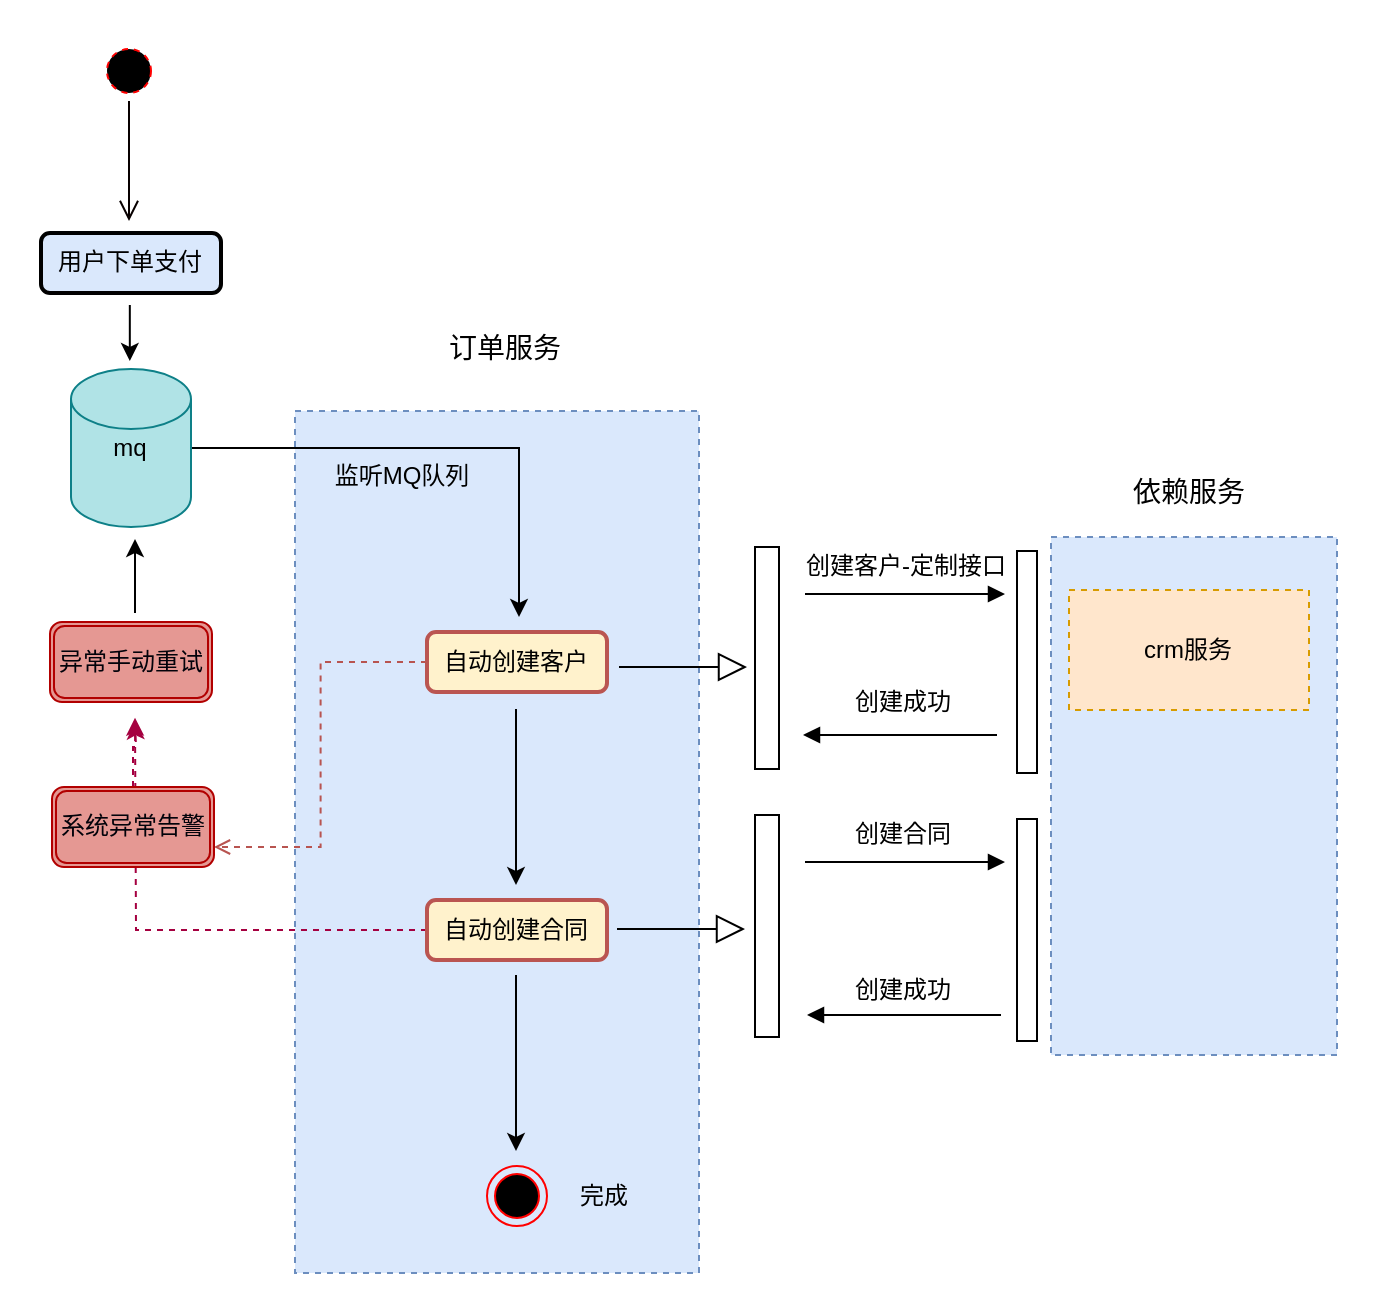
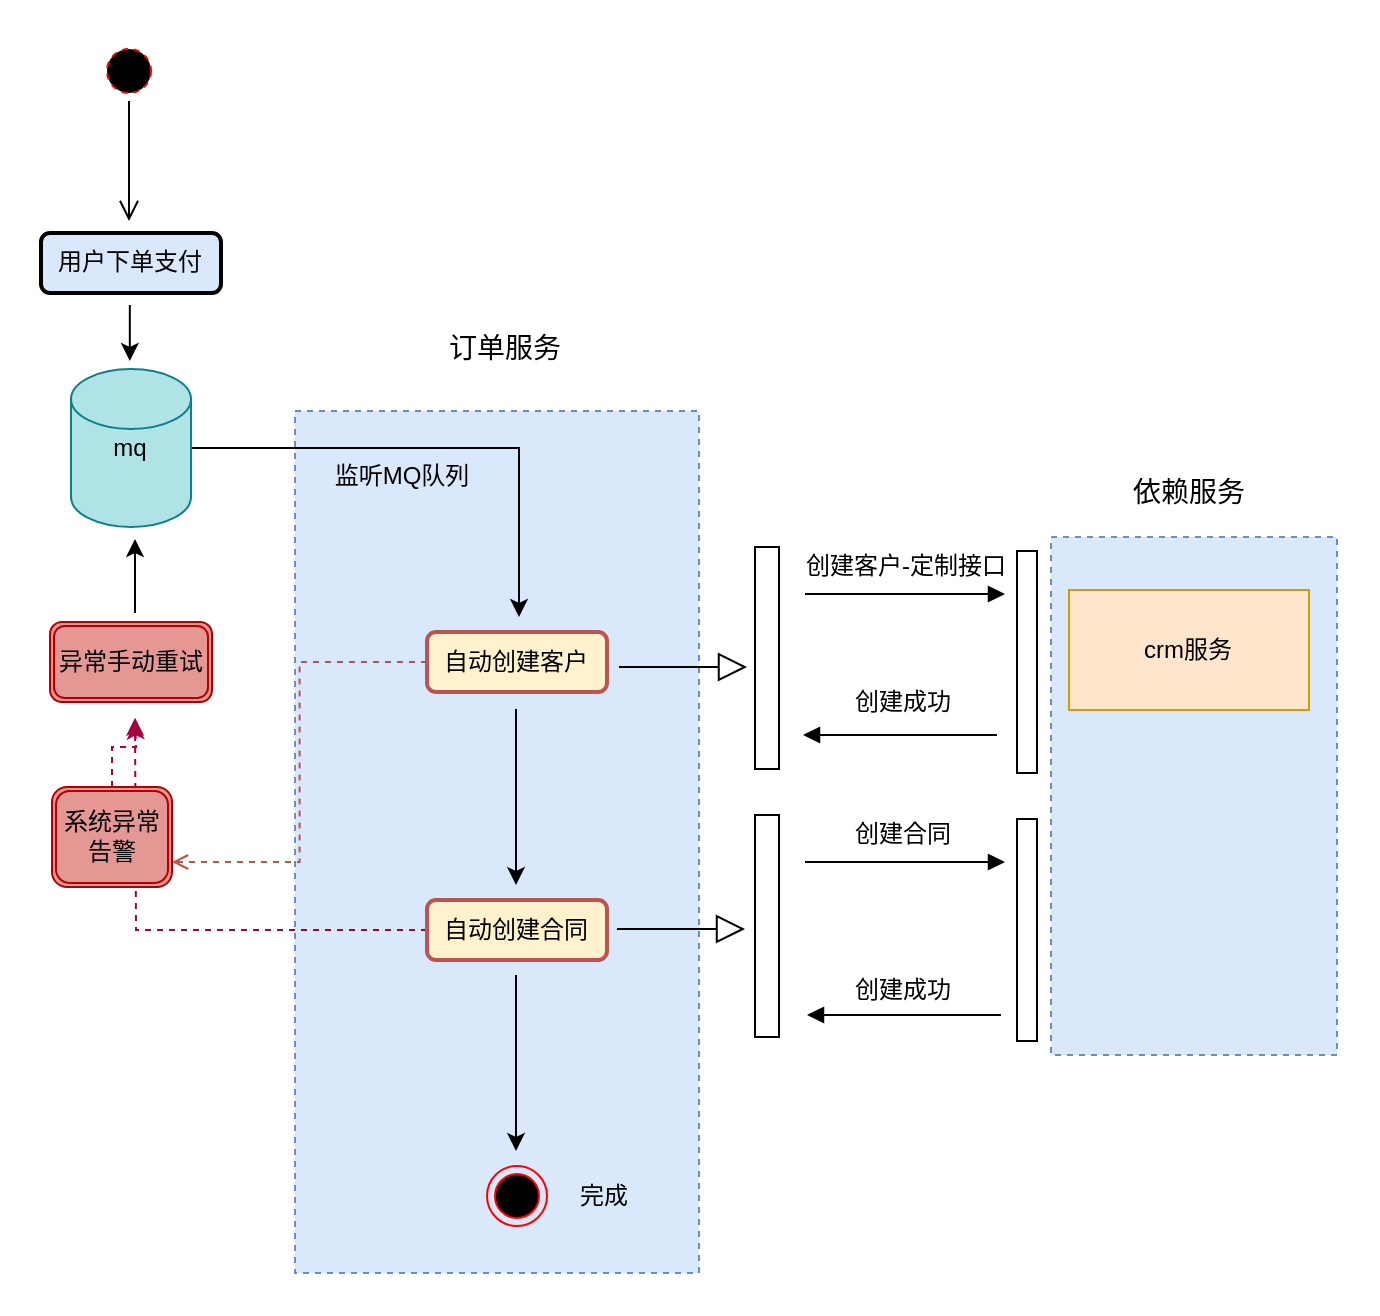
node "crm服务": style dashed -> solid
node "系统异常告警": size 162x80 -> 120x100
